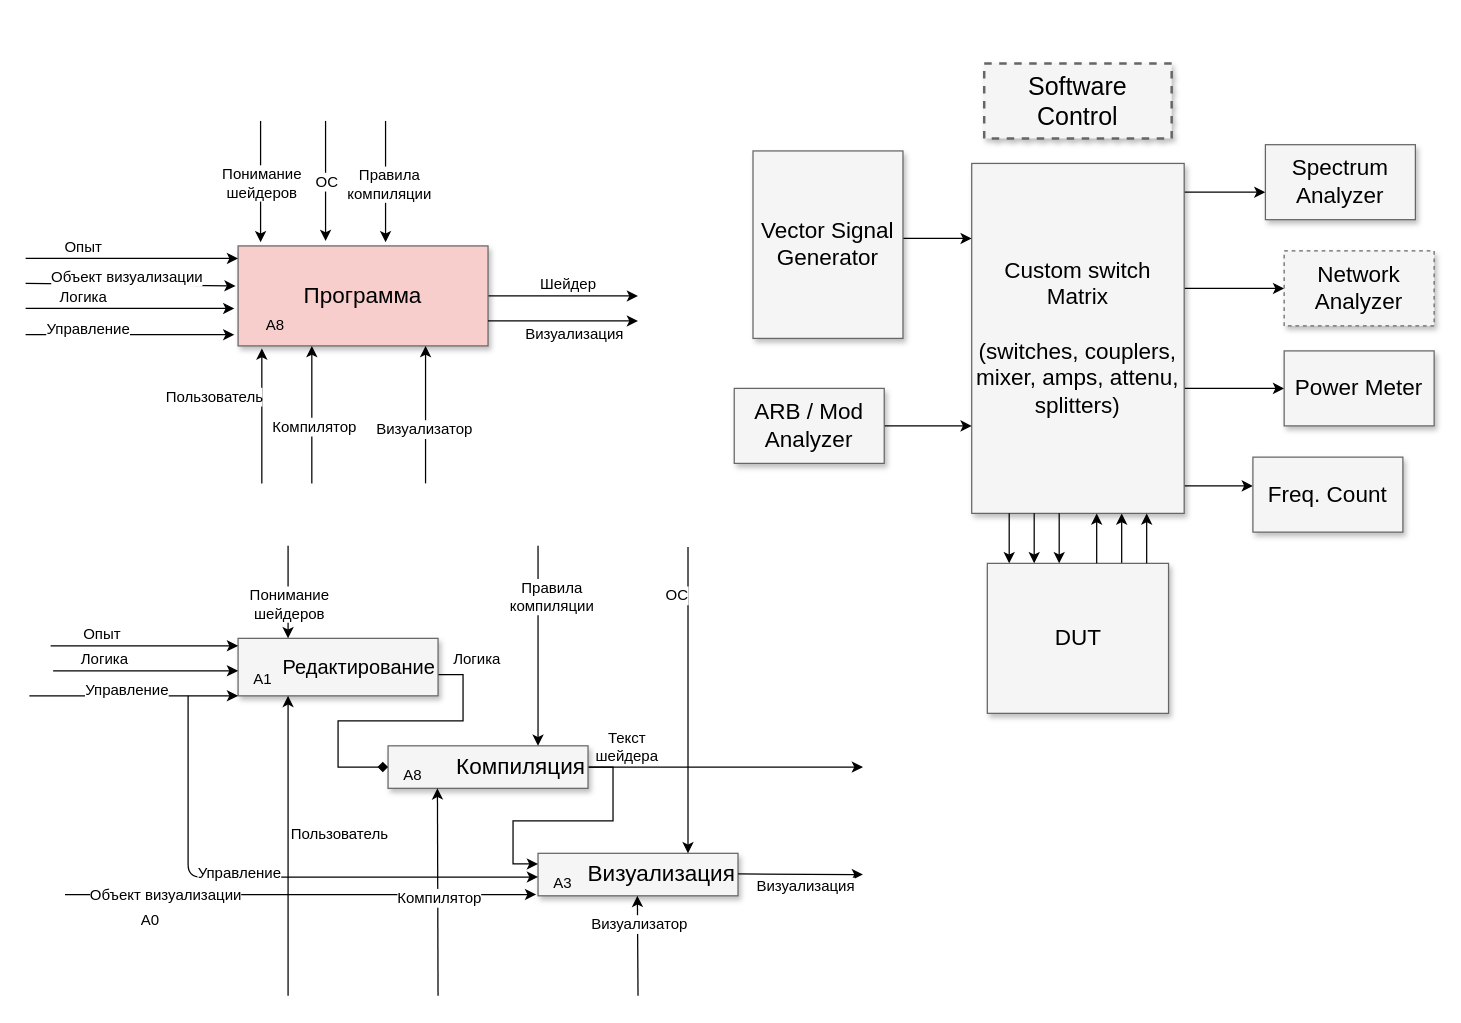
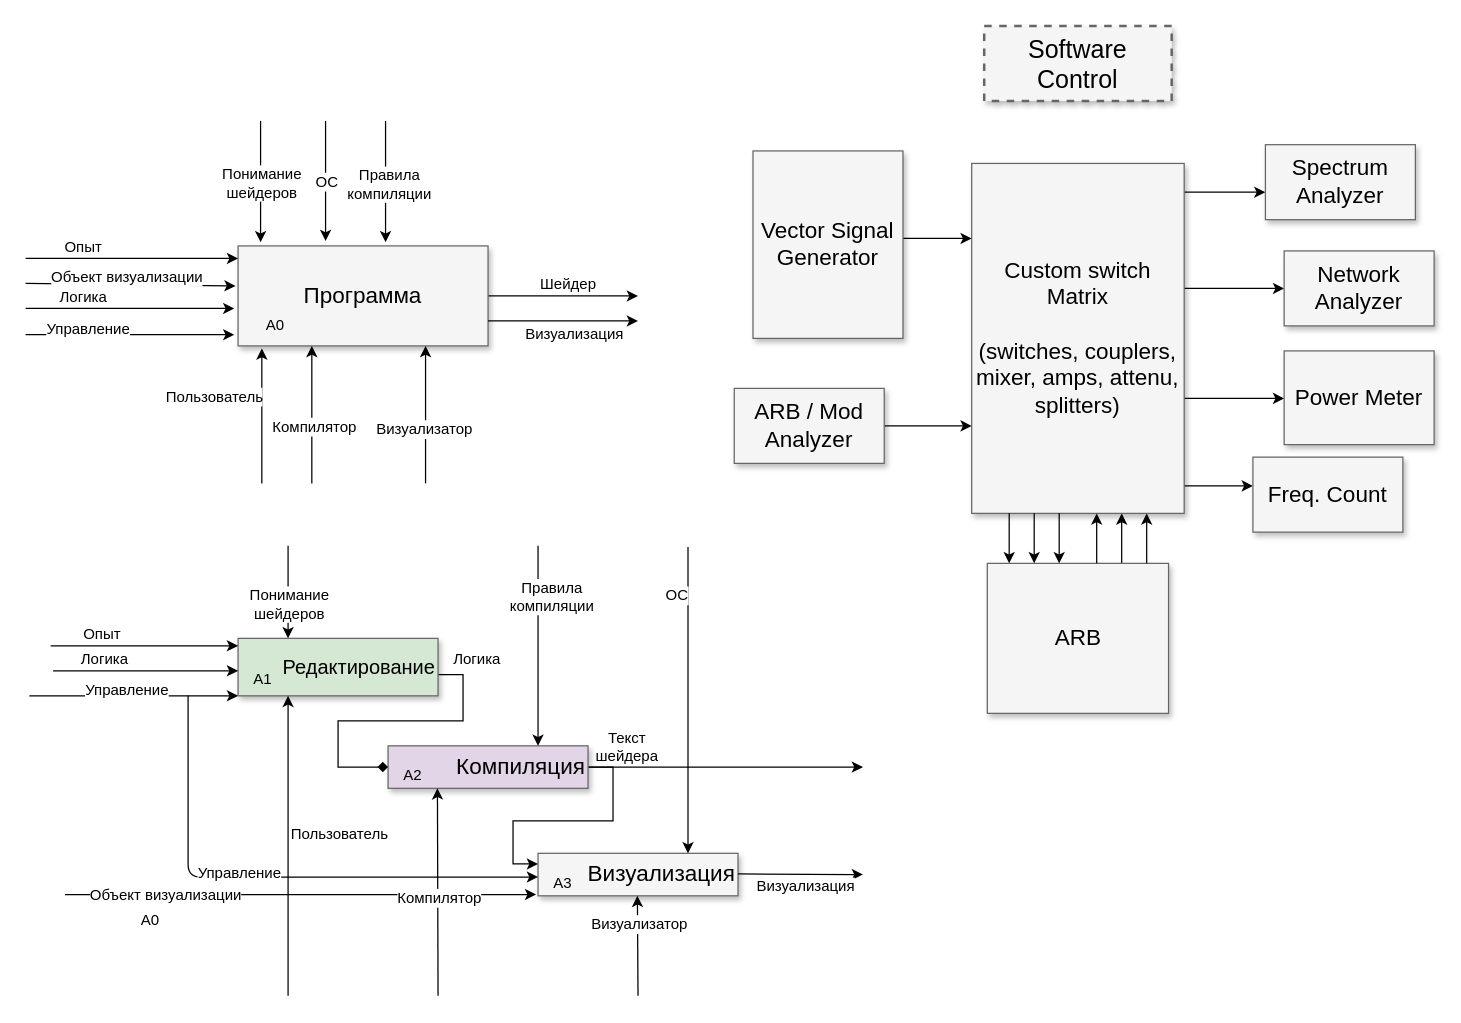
node "Software Control": moved (1078, 101) -> (1078, 63)
node "Network Analyzer": style dashed -> solid
node "Программа": fillcolor #f8cecc -> #f5f5f5
node "А8": label "А8" -> "А0"
node "Power Meter": size 150x75 -> 150x94
node "DUT": label "DUT" -> "ARB"
node "Редактирование": fillcolor #f5f5f5 -> #d5e8d4
node "Компиляция": fillcolor #f5f5f5 -> #e1d5e7
node "A8": label "A8" -> "A2"
